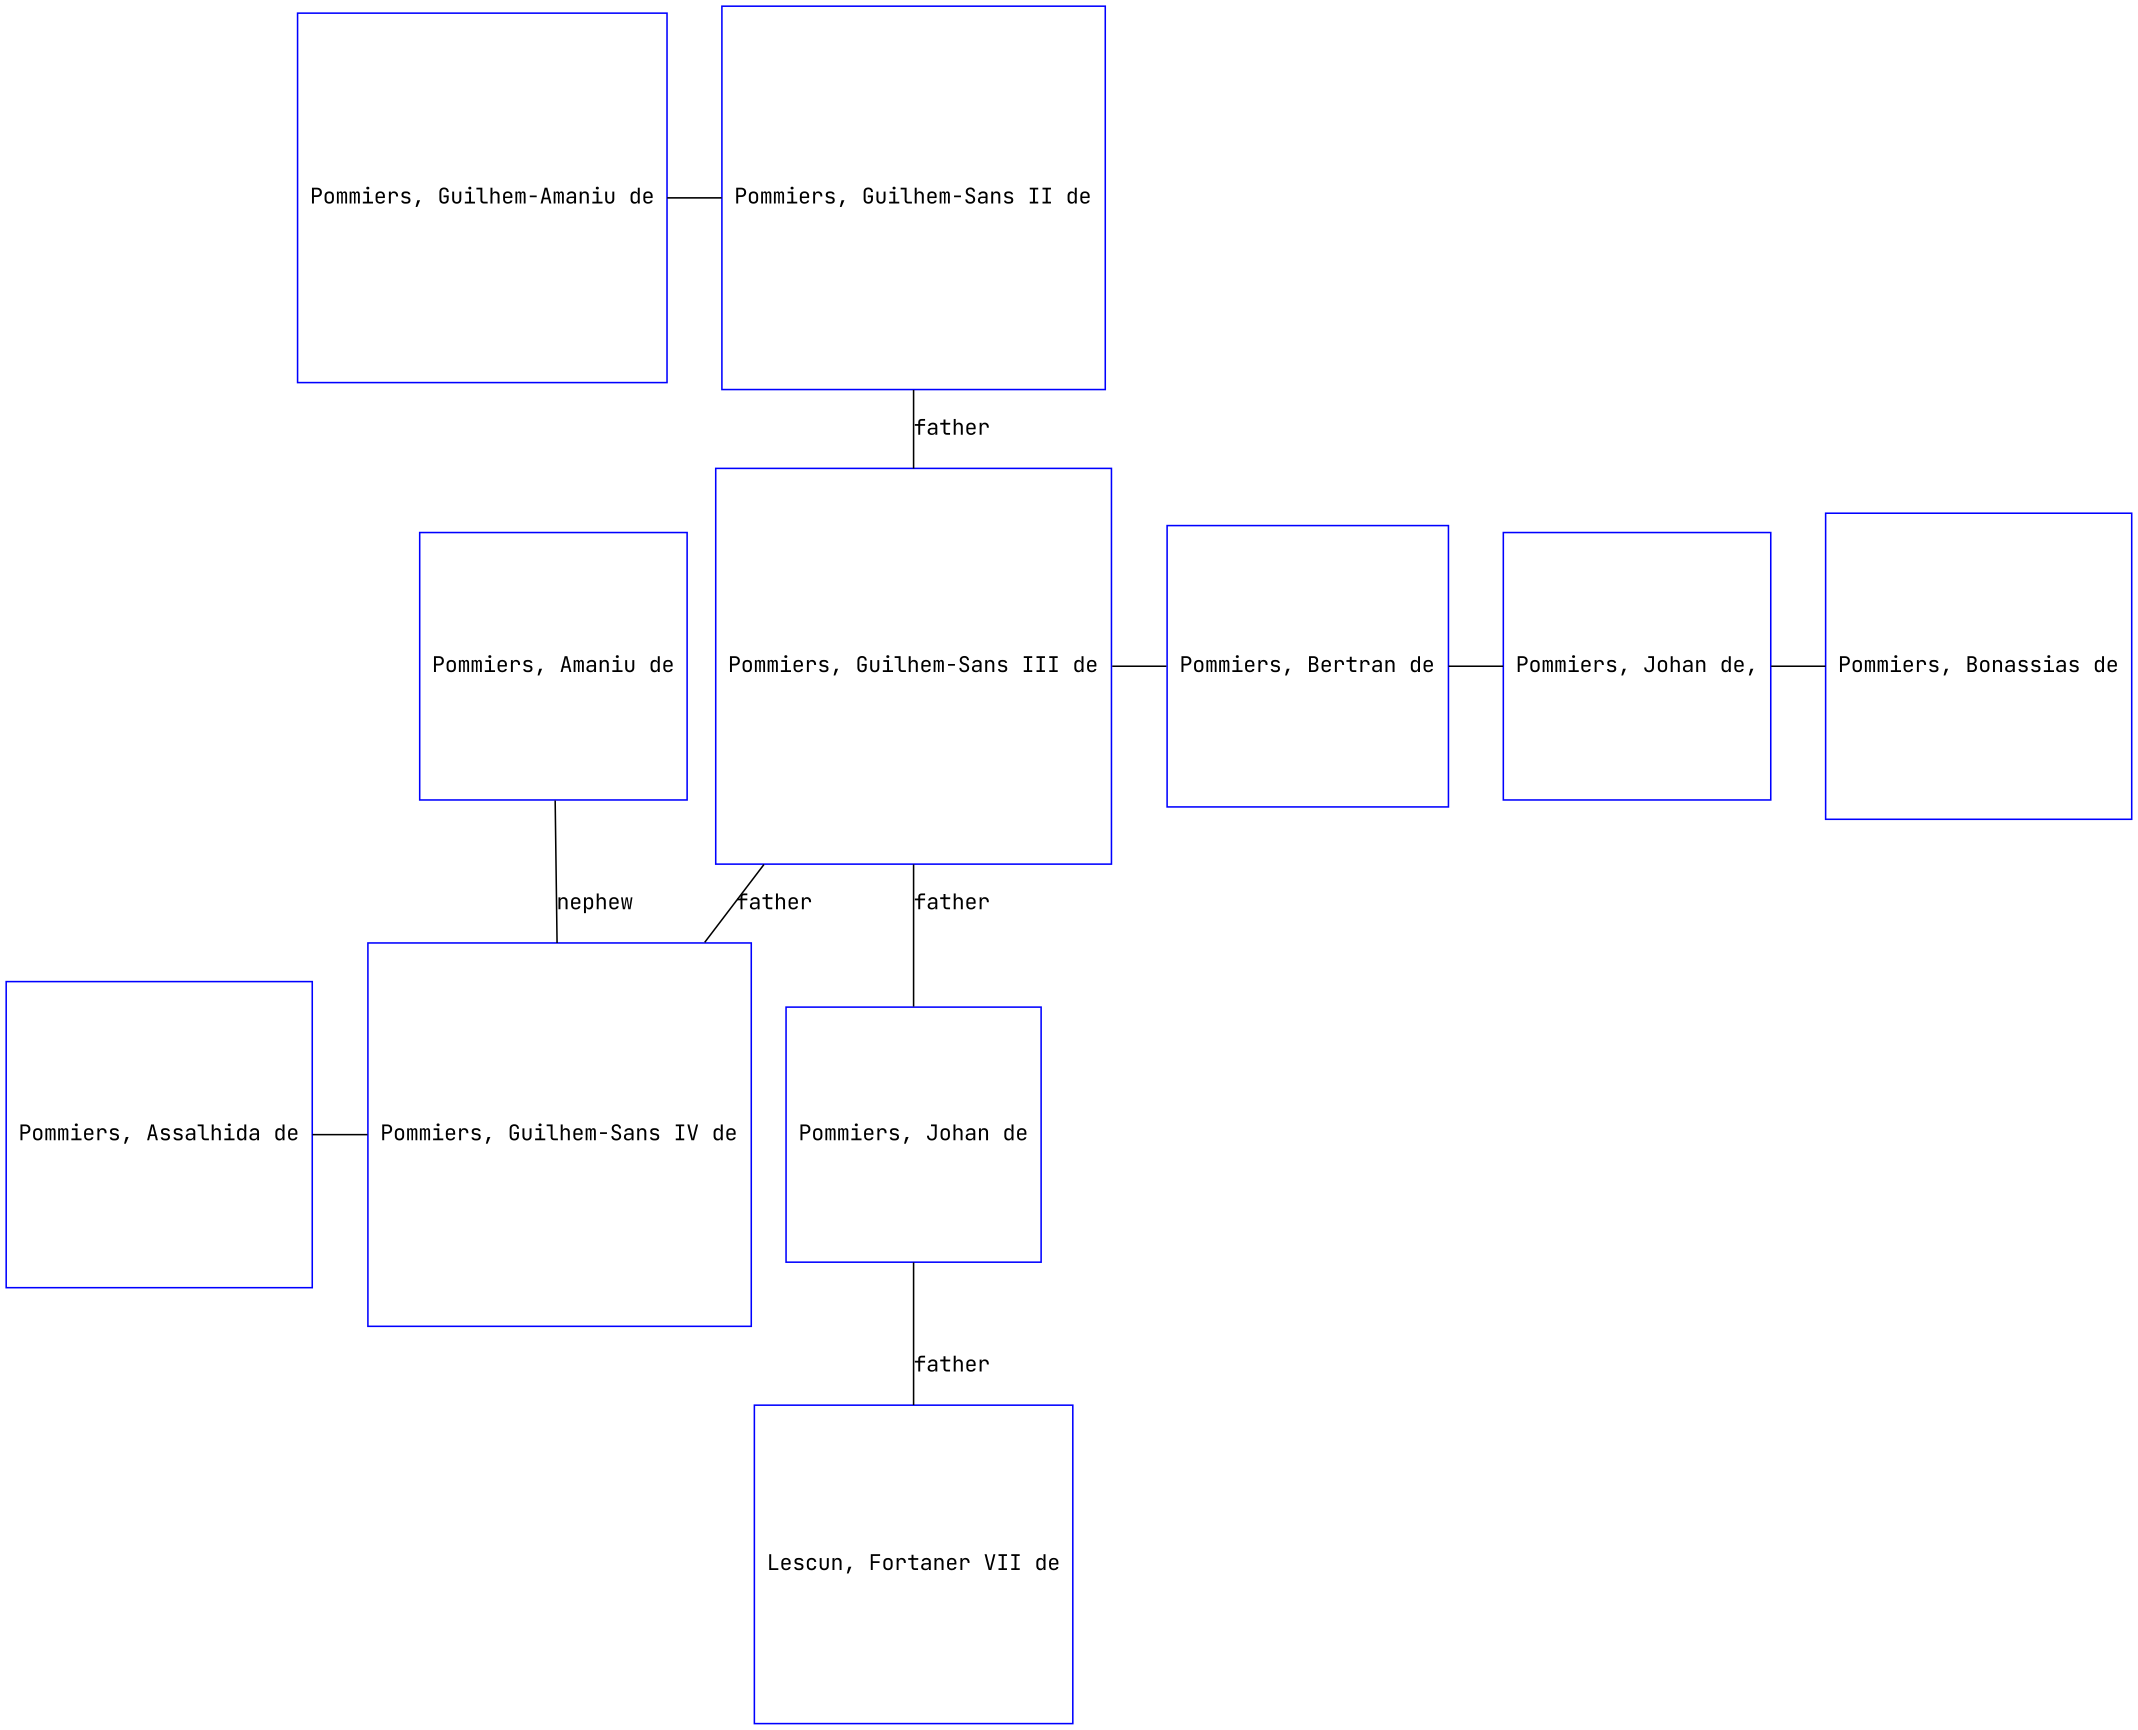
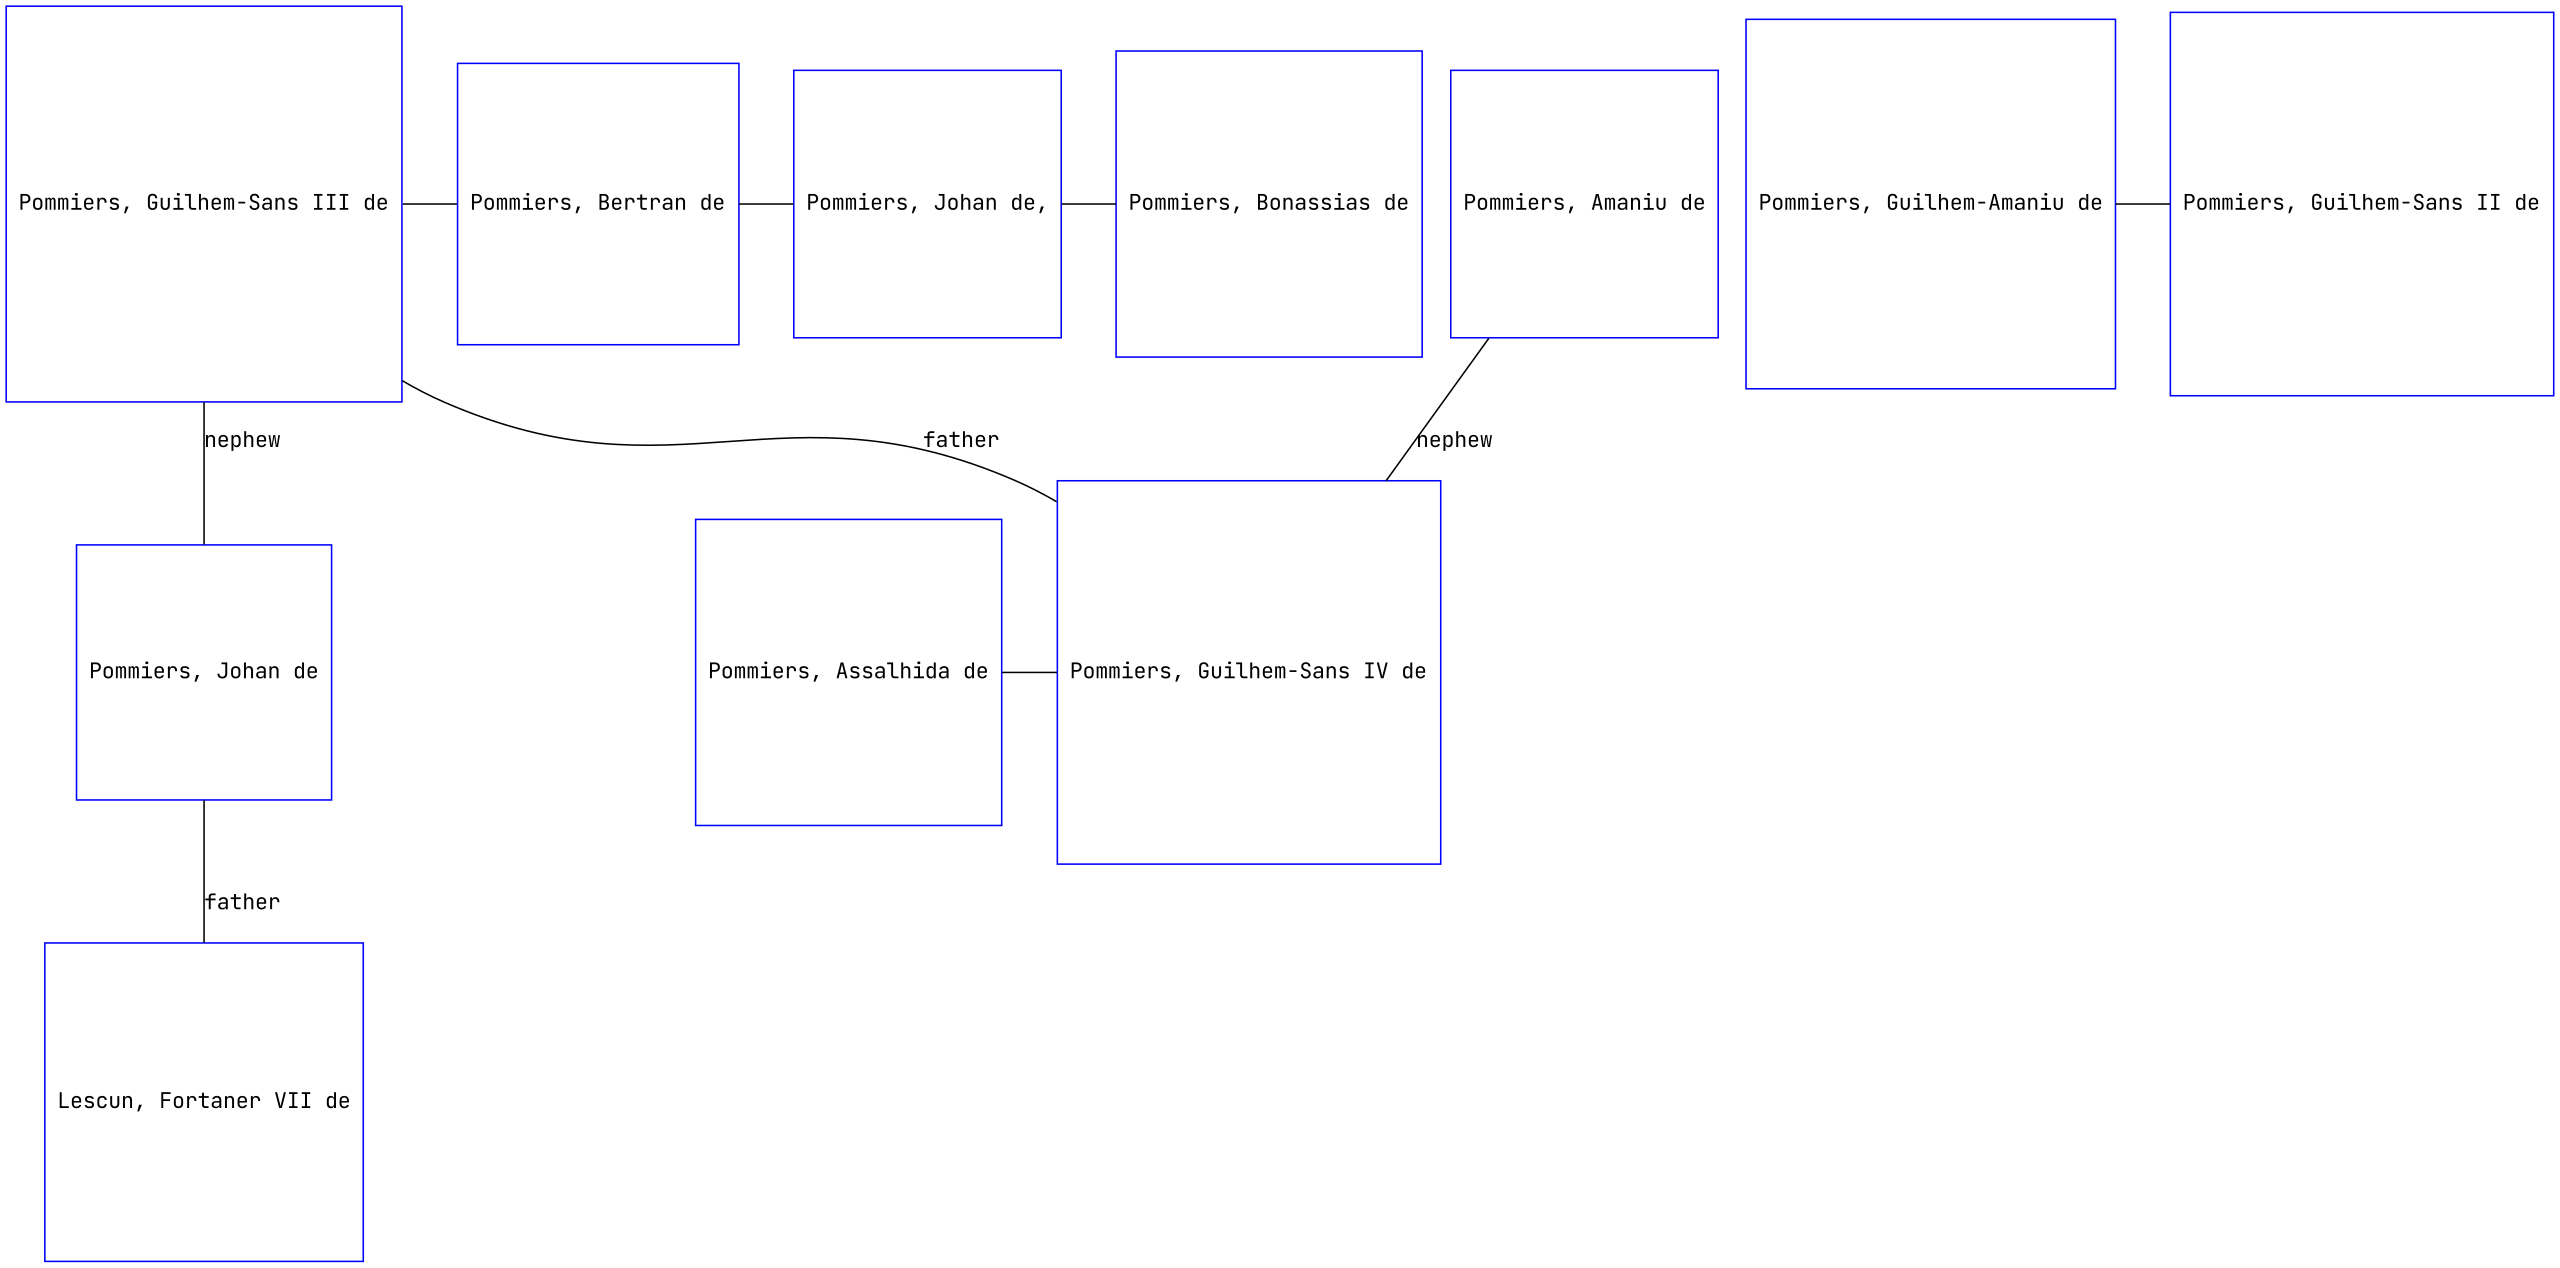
edge "Pommiers, Guilhem-Sans II de" -- "Pommiers, Guilhem-Sans III de": removed, label "father"
edge "Pommiers, Guilhem-Sans III de" -- "Pommiers, Johan de": label "father" -> "nephew"
